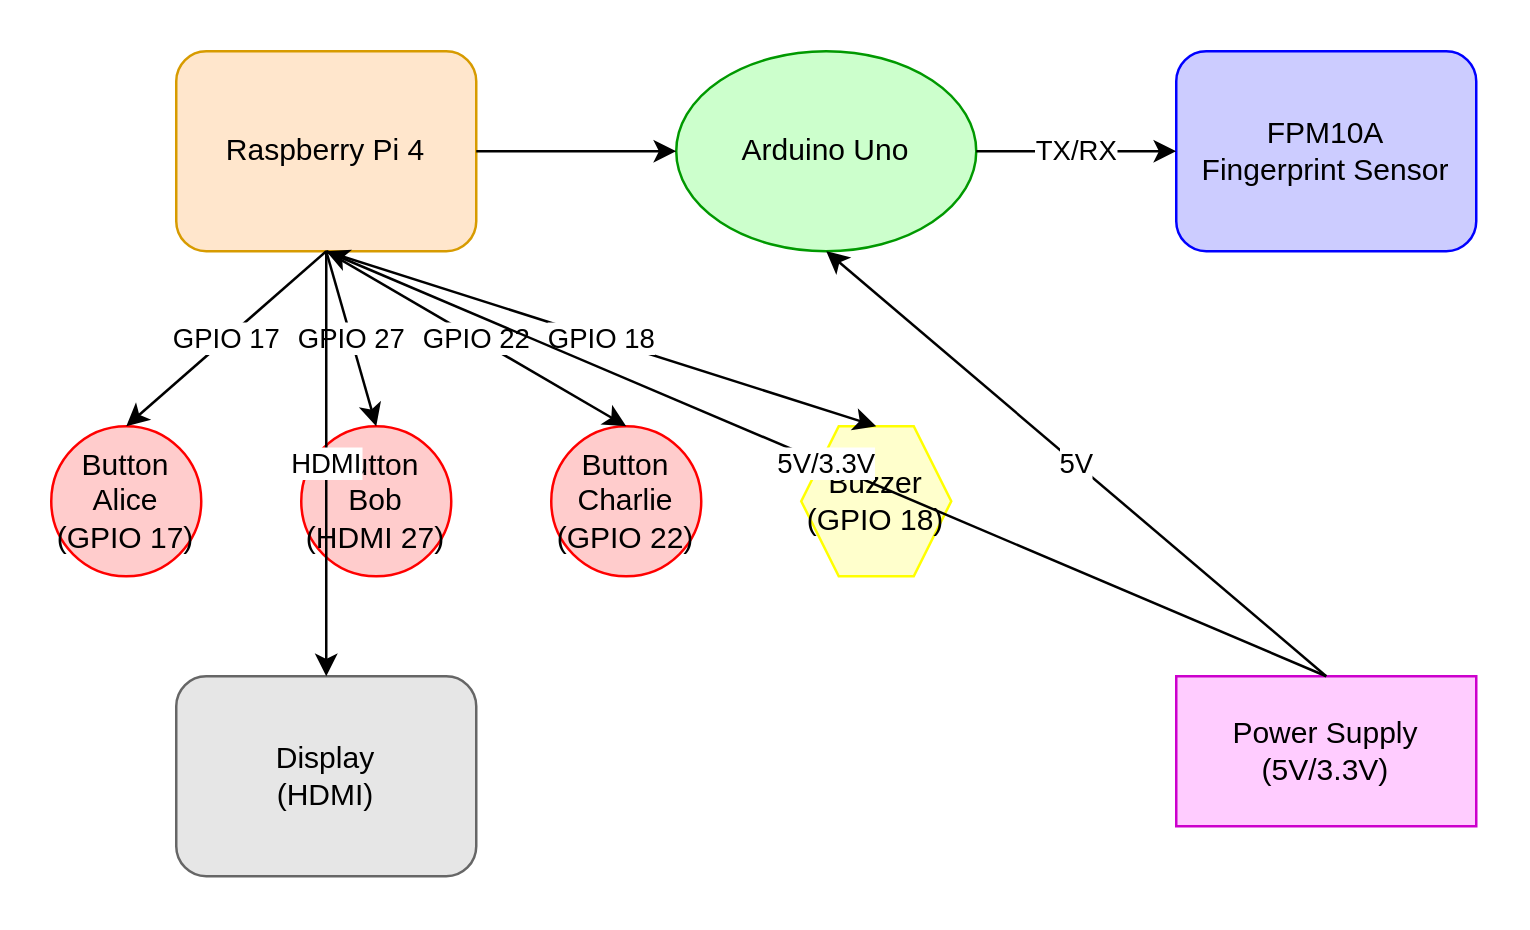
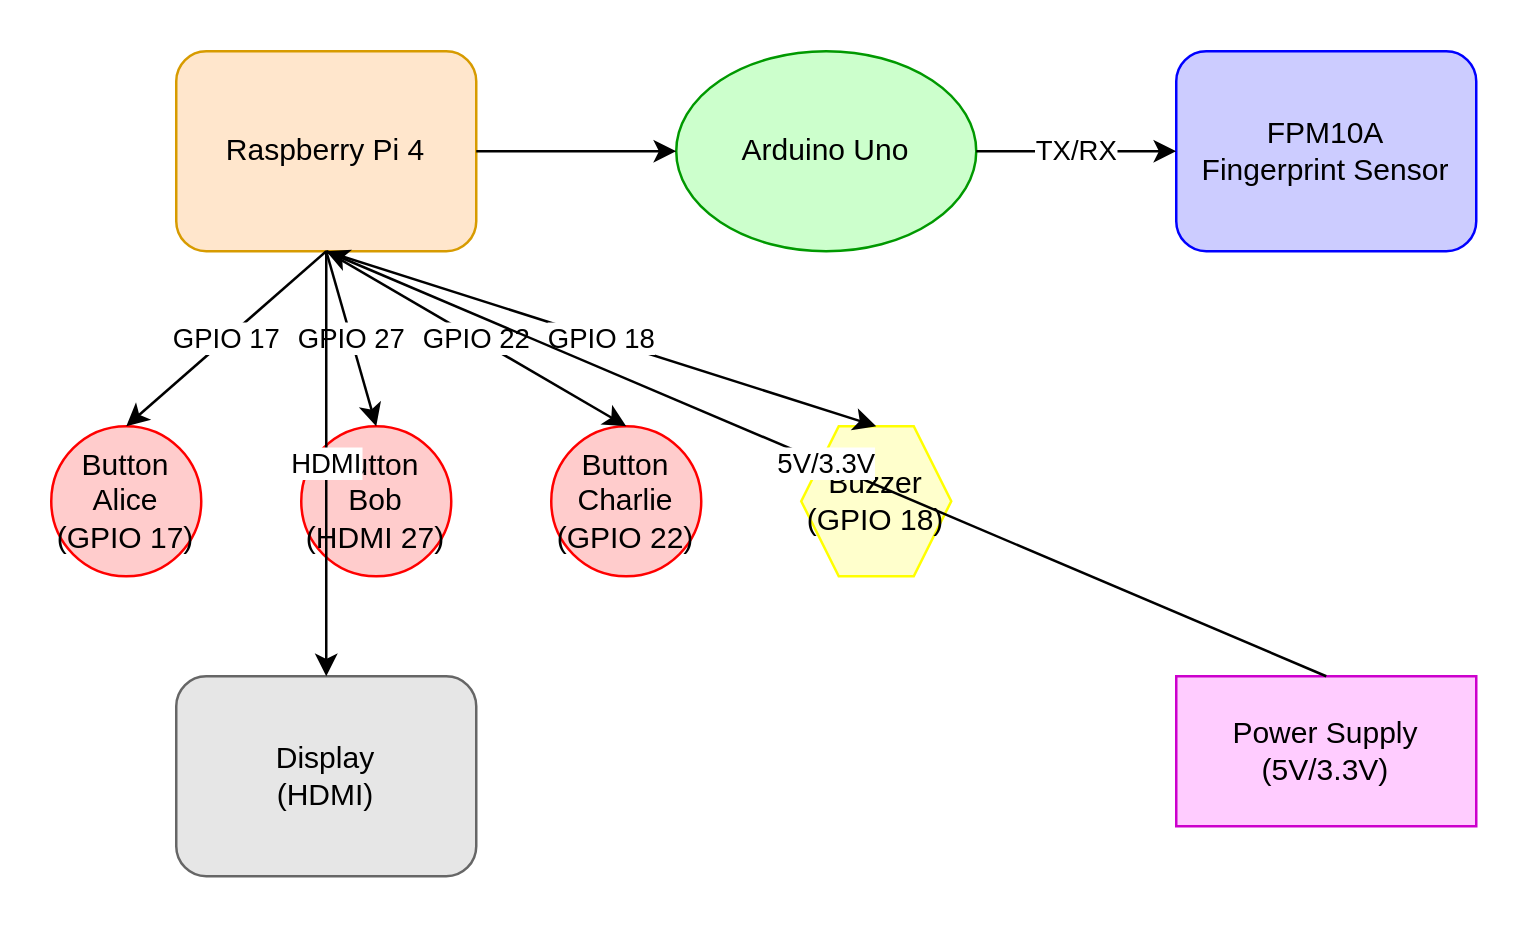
edge "Power Supply (5V/3.3V)" -> "Arduino Uno": removed, label "5V"
